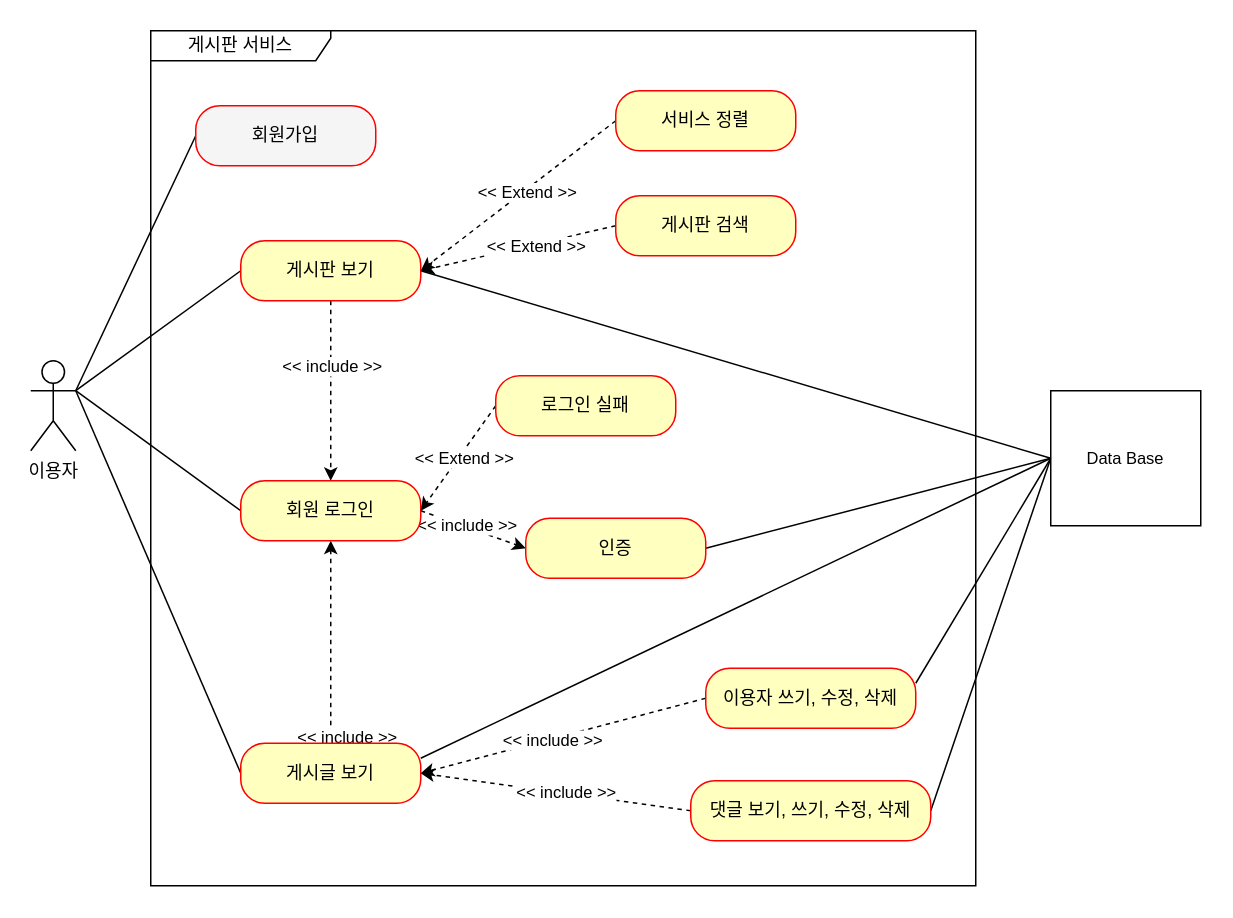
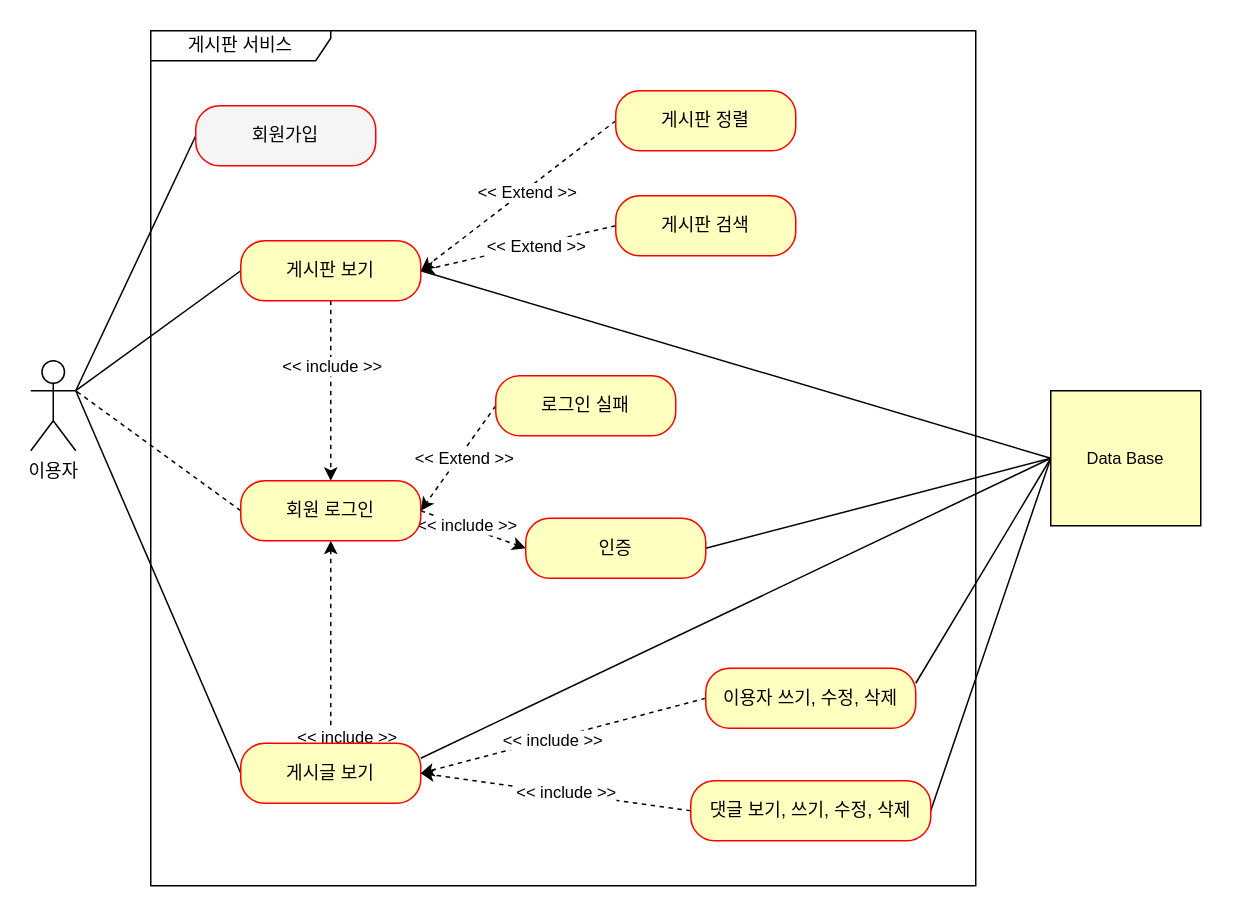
node "서비스 정렬": label "서비스 정렬" -> "게시판 정렬"
edge "이용자" -- "회원 로그인": style solid -> dashed
node "Data Base": fillcolor #ffffff -> #ffffc0
